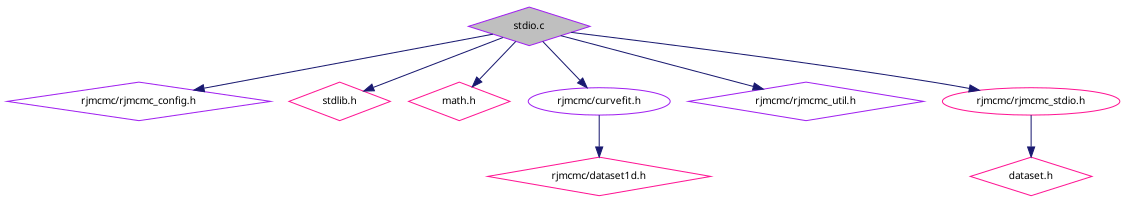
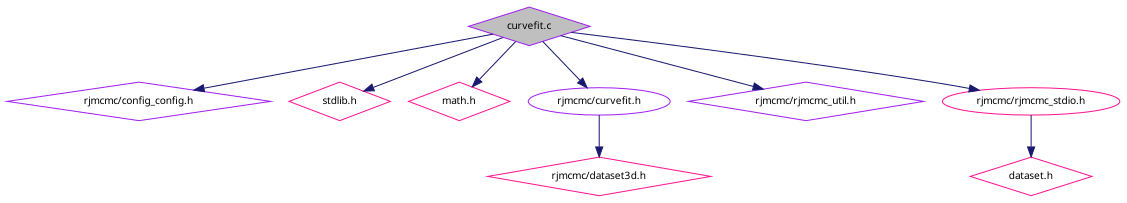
node "stdio.c": label "stdio.c" -> "curvefit.c"
node "rjmcmc/rjmcmc_config.h": label "rjmcmc/rjmcmc_config.h" -> "rjmcmc/config_config.h"
node "rjmcmc/dataset1d.h": label "rjmcmc/dataset1d.h" -> "rjmcmc/dataset3d.h"
